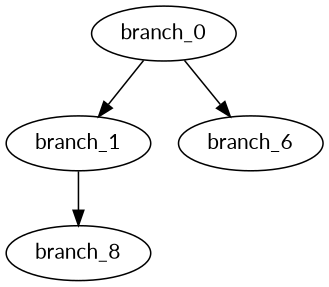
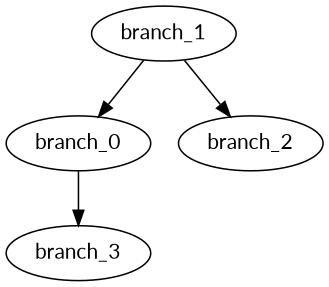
edge "branch_0" -> "branch_1": reversed
node "branch_6": label "branch_6" -> "branch_3"
node "branch_8": label "branch_8" -> "branch_2"
